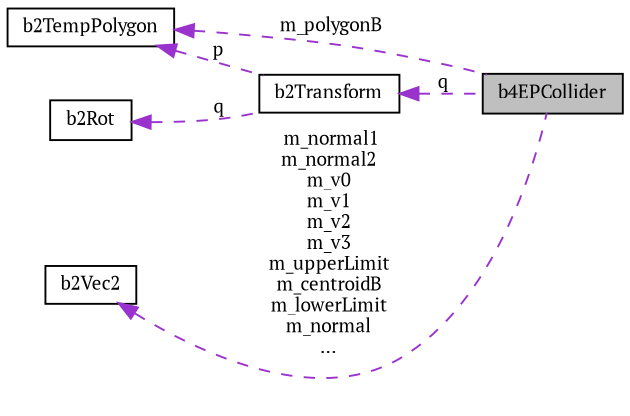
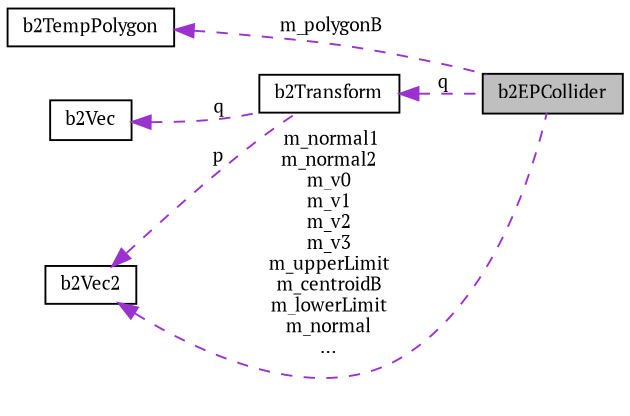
edge "b2Transform" -> "b2TempPolygon": now "b2Transform" -> "b2Vec2"
node "b4EPCollider": label "b4EPCollider" -> "b2EPCollider"
node "b2Rot": label "b2Rot" -> "b2Vec"
